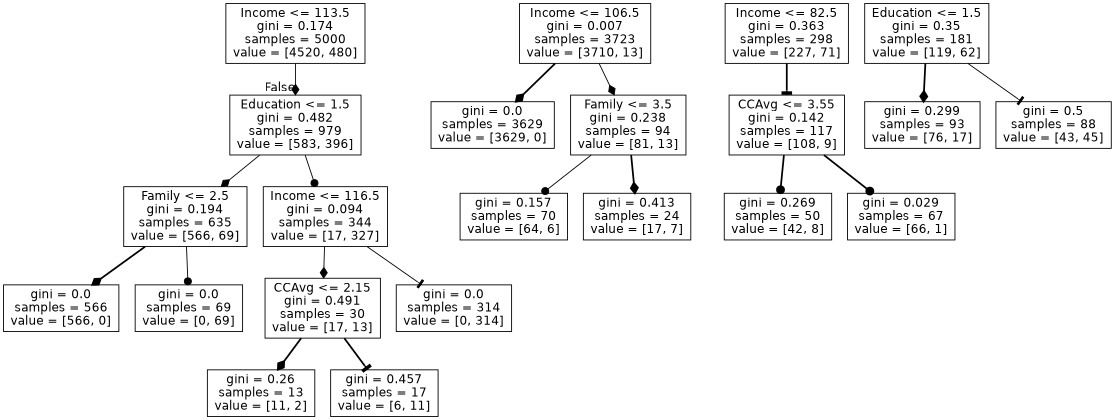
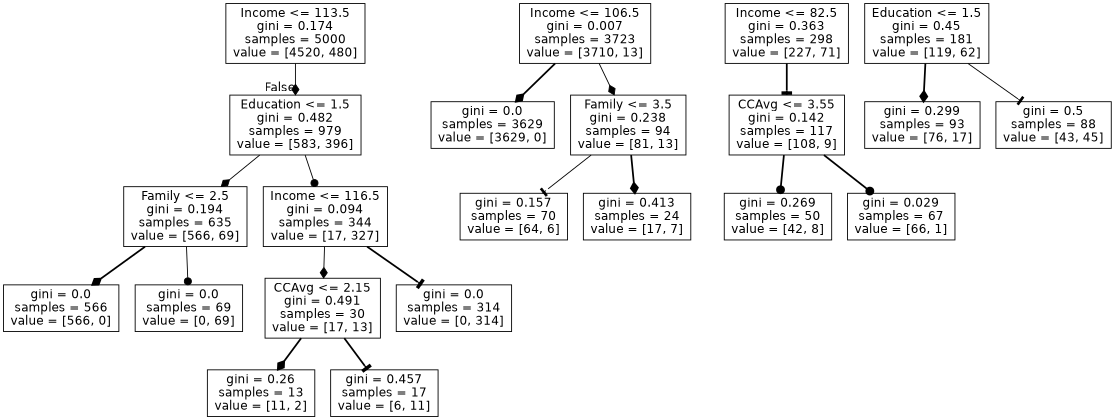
node "Education <= 1.5 gini = 0.35 samples = 181 value = [119, 62]": label "Education <= 1.5 gini = 0.35 samples = 181 value = [119, 62]" -> "Education <= 1.5 gini = 0.45 samples = 181 value = [119, 62]"
edge "Family <= 3.5 gini = 0.238 samples = 94 value = [81, 13]" -> "gini = 0.157 samples = 70 value = [64, 6]": arrowhead dot -> tee
edge "Income <= 116.5 gini = 0.094 samples = 344 value = [17, 327]" -> "gini = 0.0 samples = 314 value = [0, 314]": style solid -> bold
